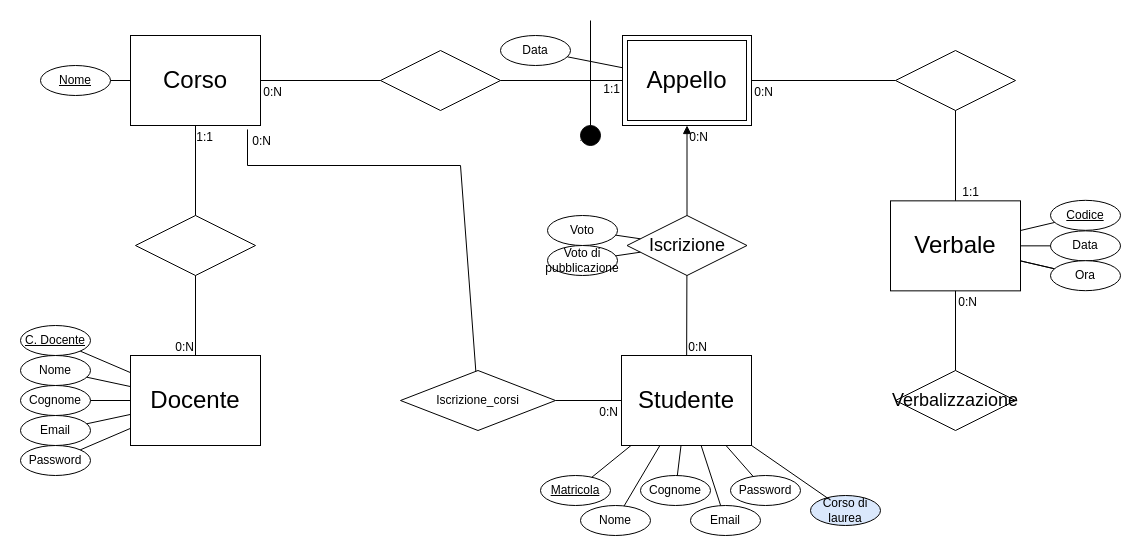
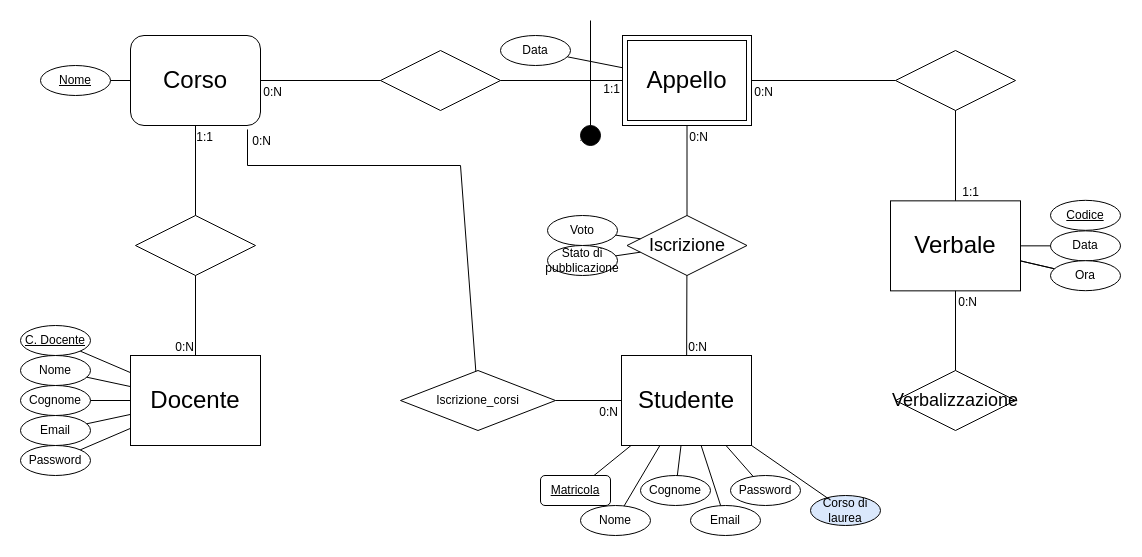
node "Corso": shape rectangle -> rounded rectangle
edge "Iscrizione" -> "Appello": arrowhead block -> none
edge "Codice" -- "Verbale": removed
node "Voto di pubblicazione": label "Voto di pubblicazione" -> "Stato di pubblicazione"
node "Matricola": shape ellipse -> rounded rectangle
